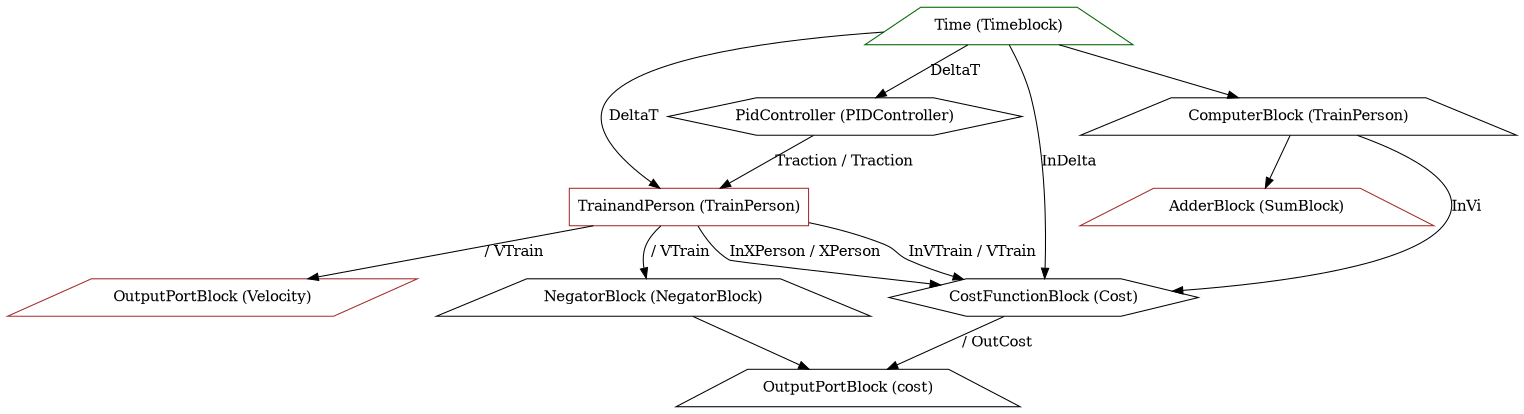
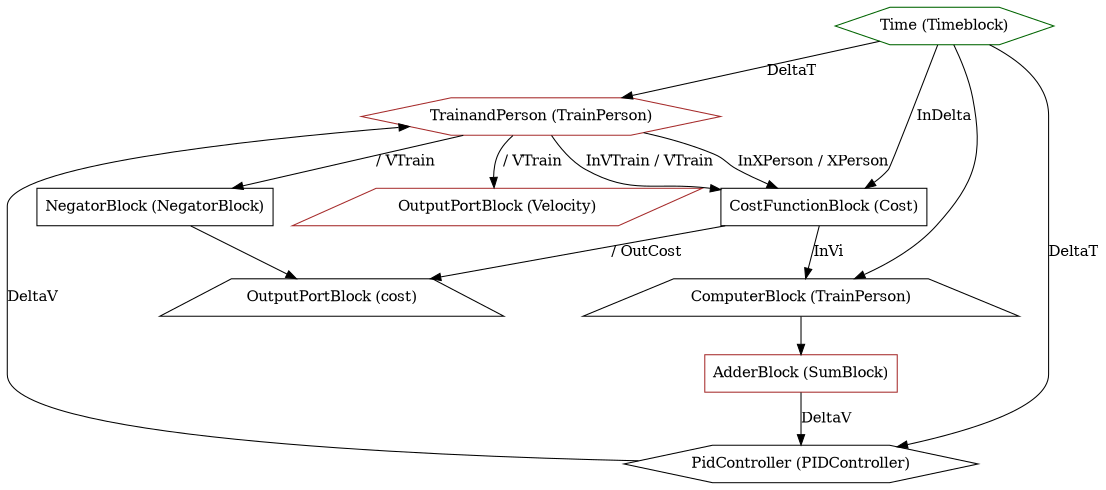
node "Time (Timeblock)": shape trapezium -> hexagon
edge "PidController (PIDController)" -> "TrainandPerson (TrainPerson)": label "Traction / Traction" -> "DeltaV"
node "TrainandPerson (TrainPerson)": shape box -> hexagon
node "AdderBlock (SumBlock)": shape trapezium -> box
edge "ComputerBlock (TrainPerson)" -> "CostFunctionBlock (Cost)": reversed
node "NegatorBlock (NegatorBlock)": shape trapezium -> box
node "CostFunctionBlock (Cost)": shape hexagon -> box
edge "AdderBlock (SumBlock)" -> "PidController (PIDController)": added, label "DeltaV"
